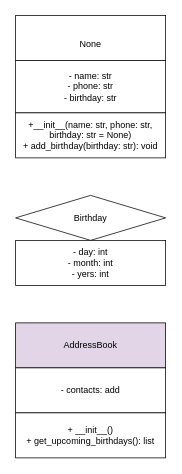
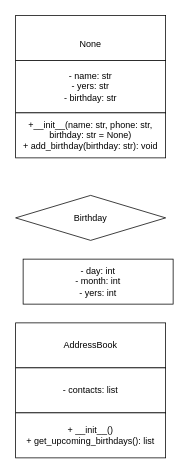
node "- name: str - phone: str - birthday: str": label "- name: str - phone: str - birthday: str" -> "- name: str - yers: str - birthday: str"
node "- day: int - month: int - yers: int": moved (90, 263) -> (98, 282)
node "AddressBook": fillcolor #e1d5e7 -> #ffffff
node "- contacts: add": label "- contacts: add" -> "- contacts: list"
